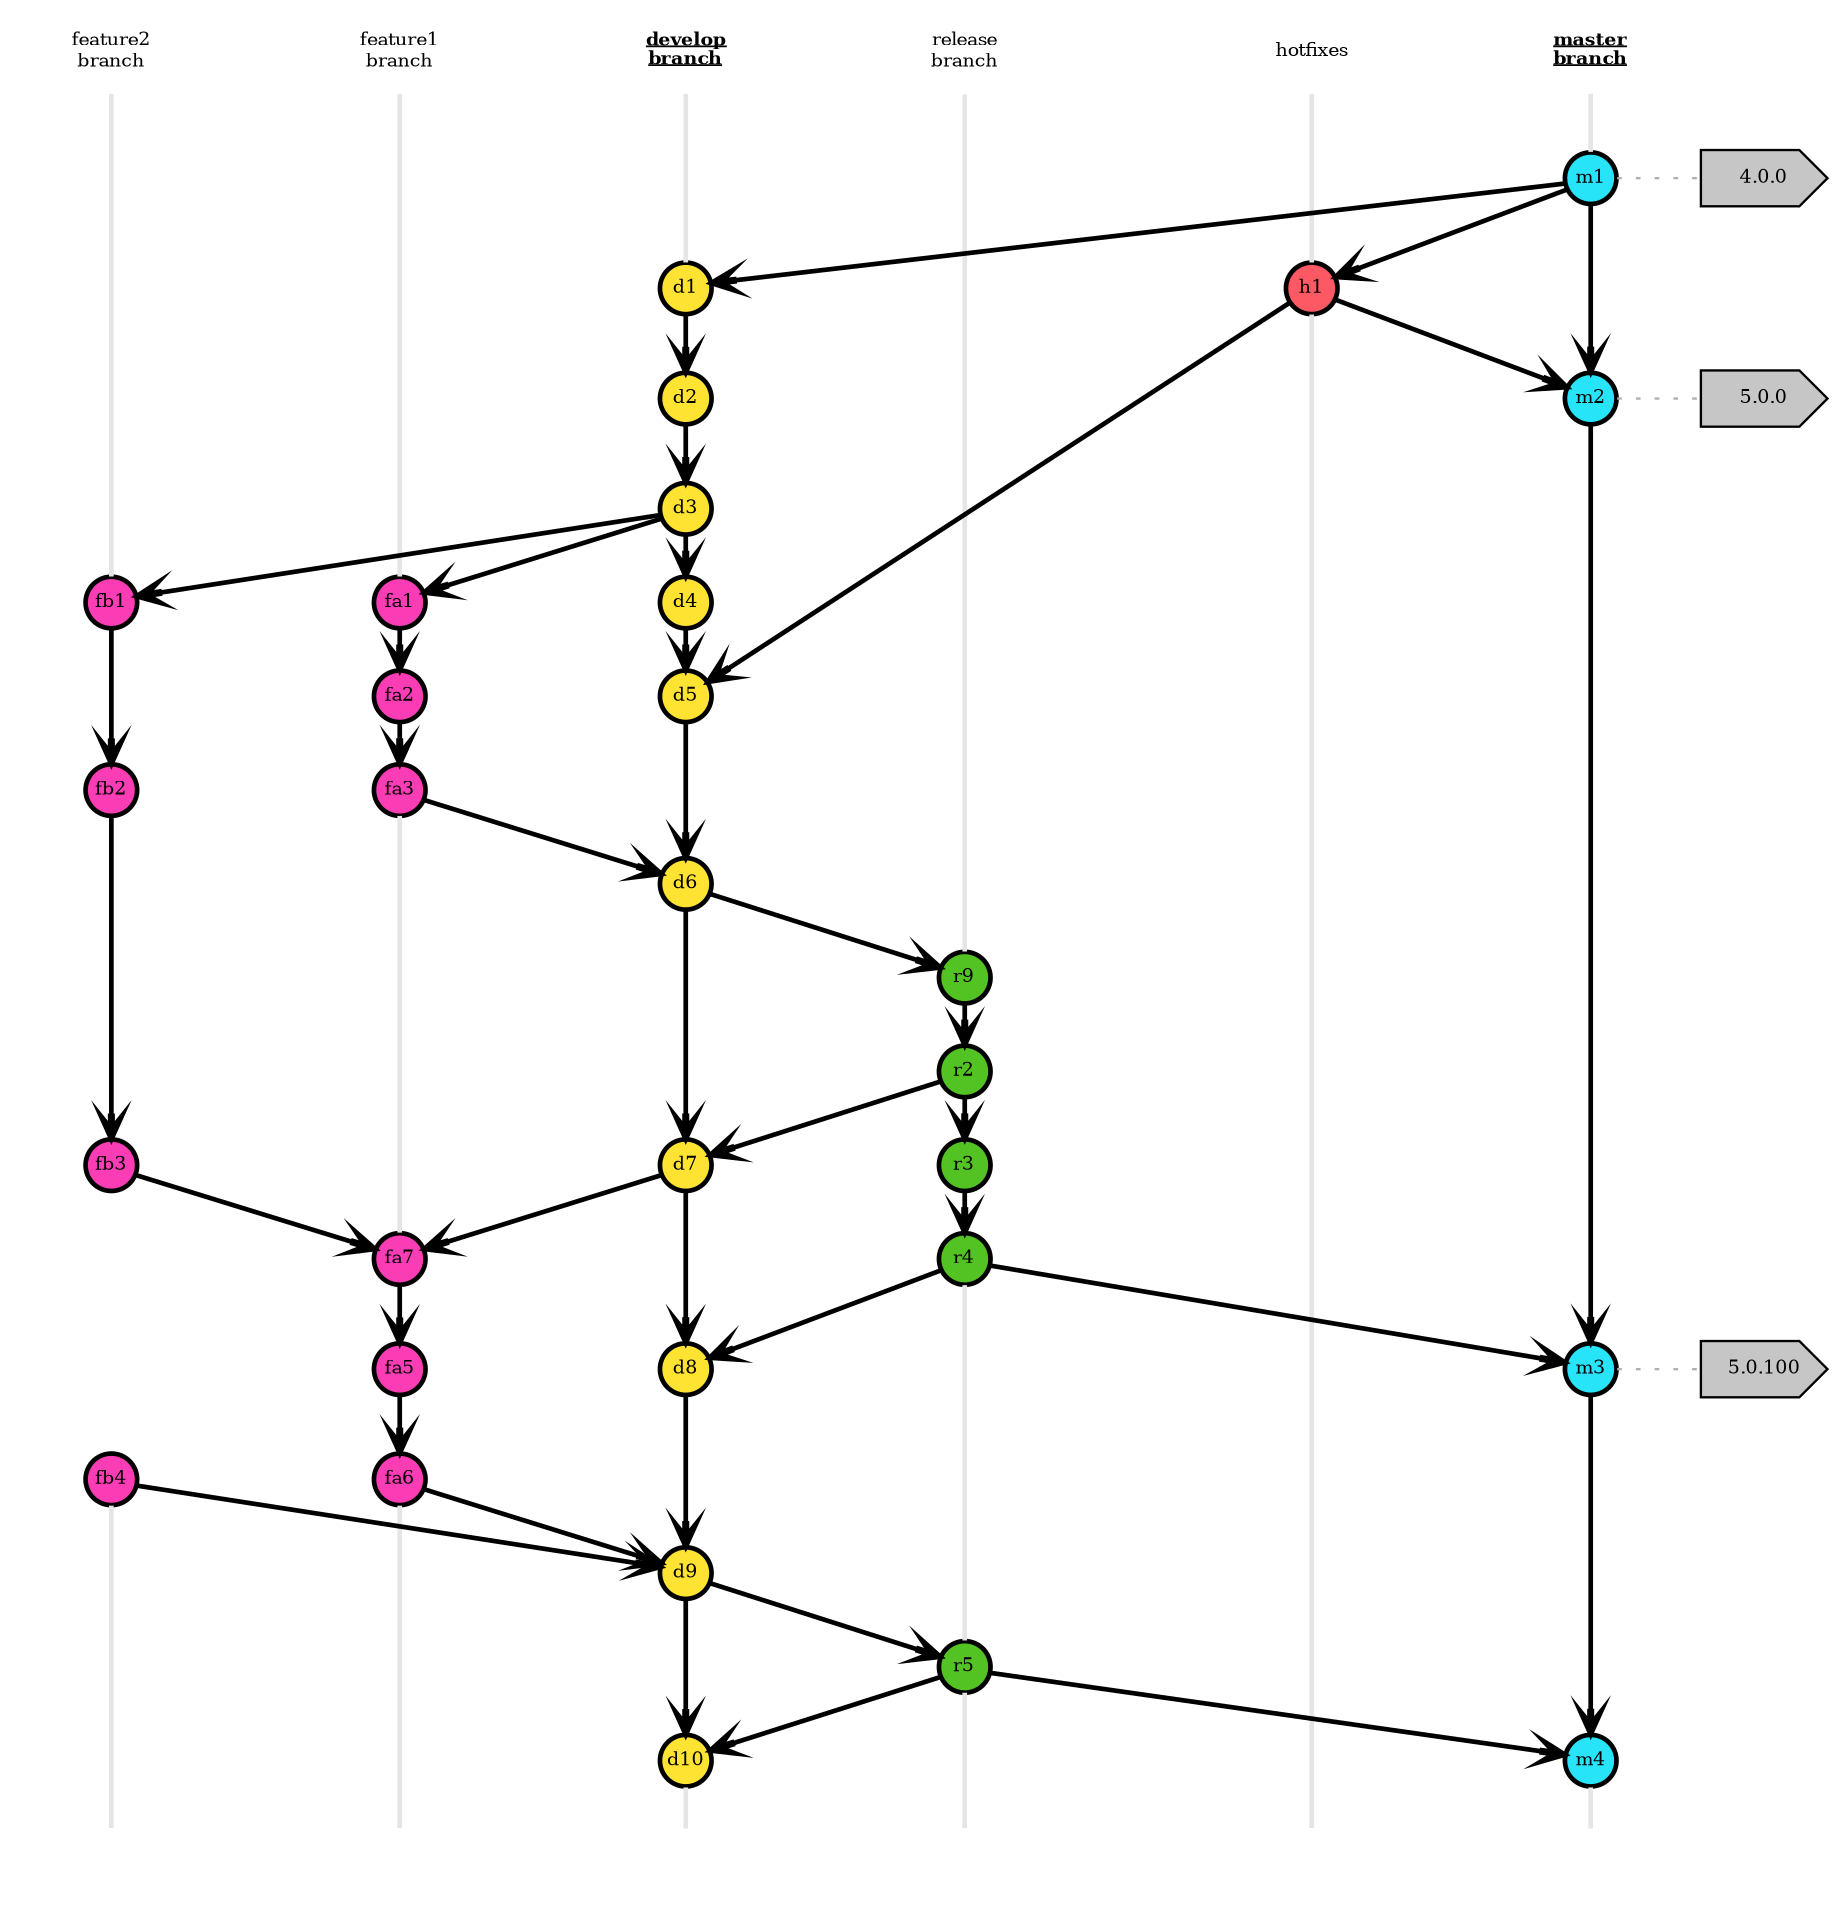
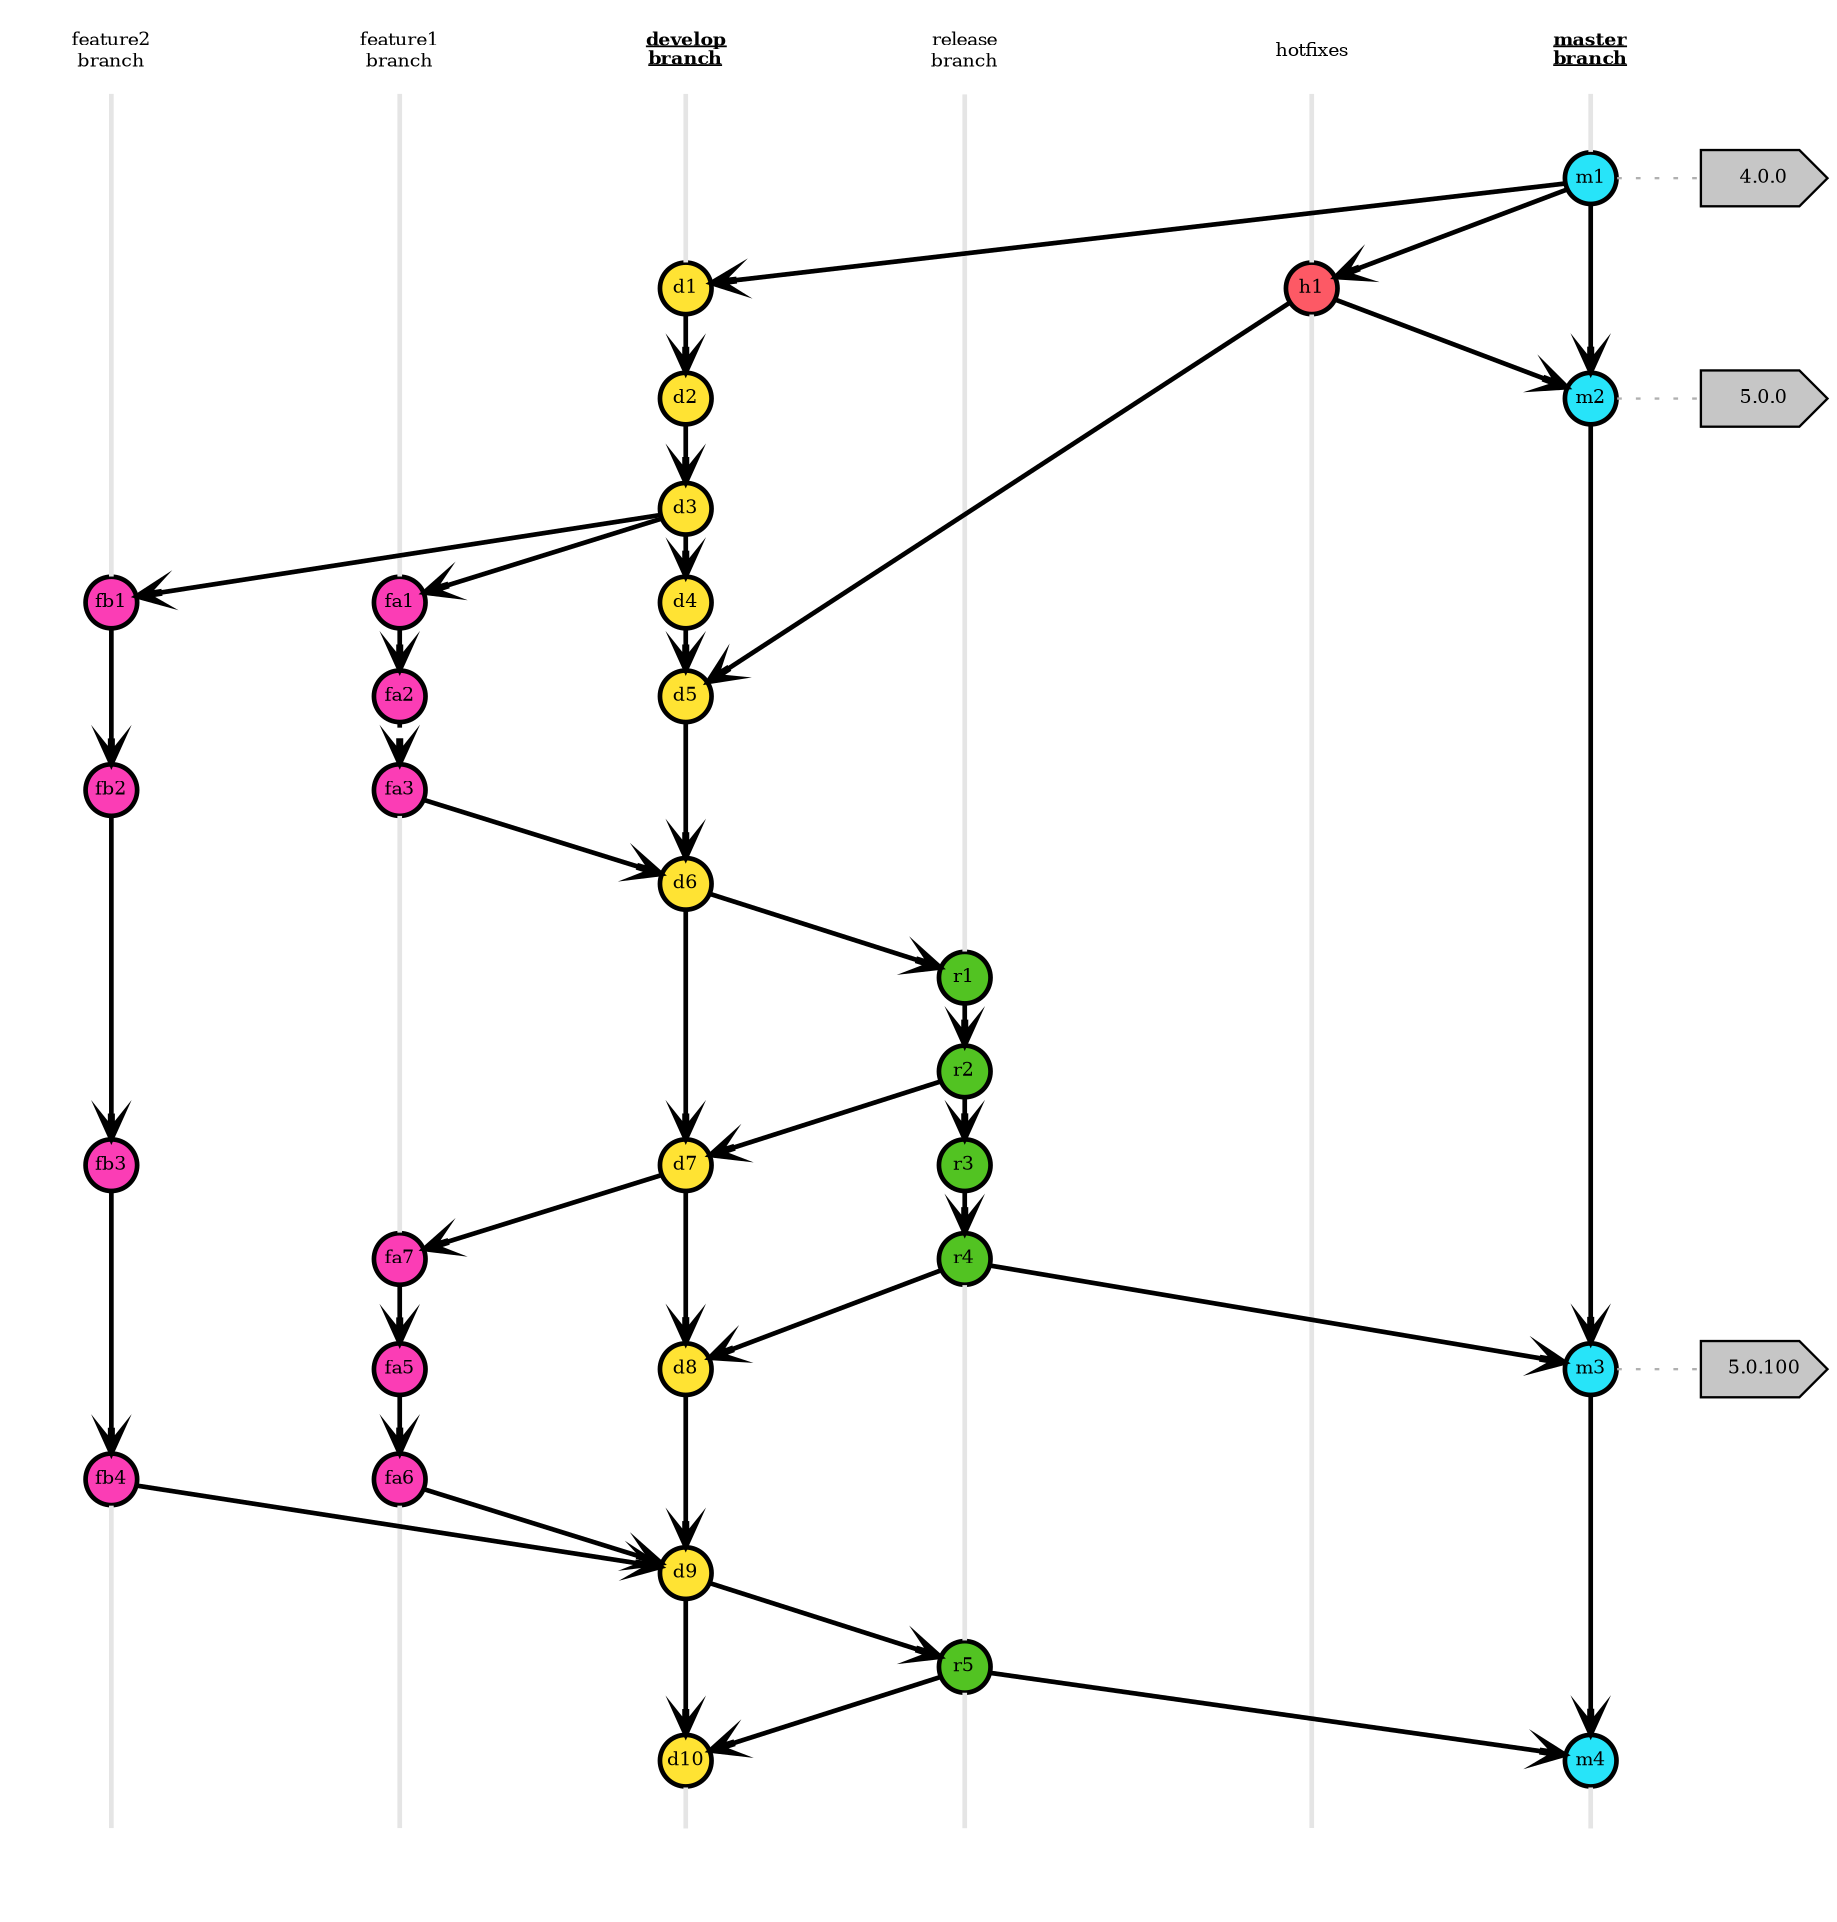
edge "fa2" -> "fa3": style solid -> dotted
node "r9": label "r9" -> "r1"
edge "fb3" -> "fa7": now "fb3" -> "fb4"
